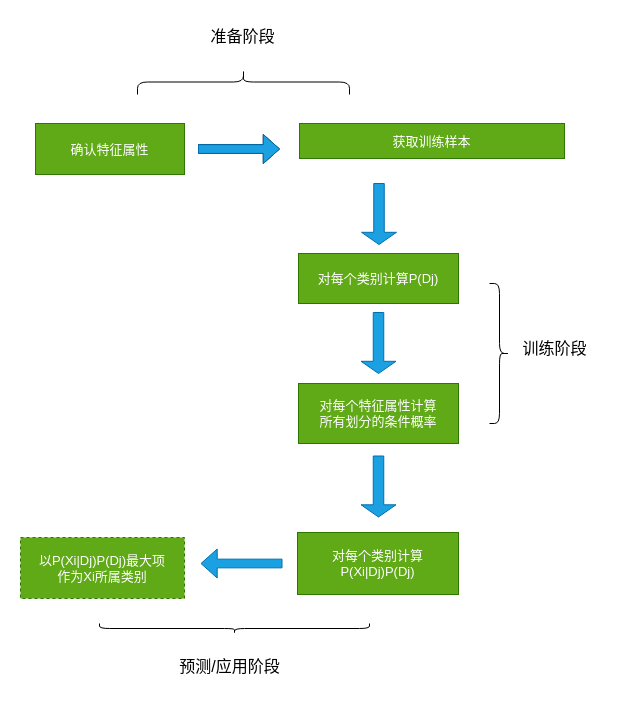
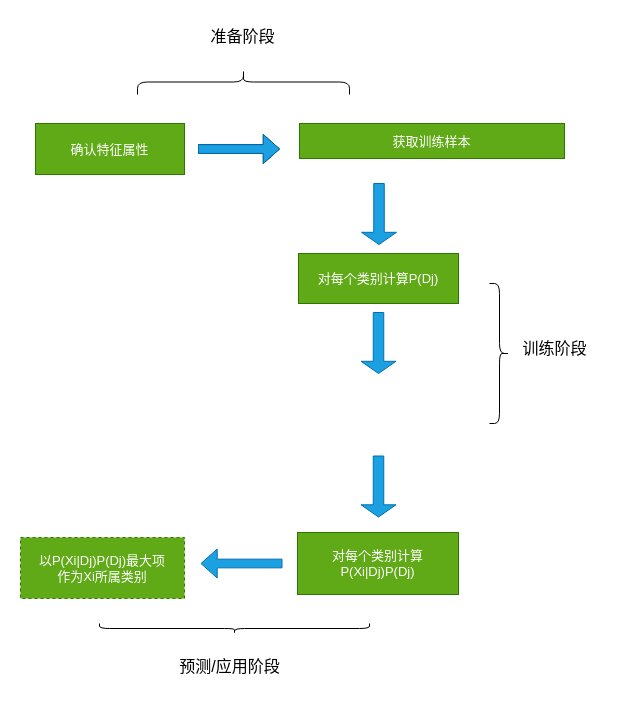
node "对每个特征属性计算 所有划分的条件概率": removed
